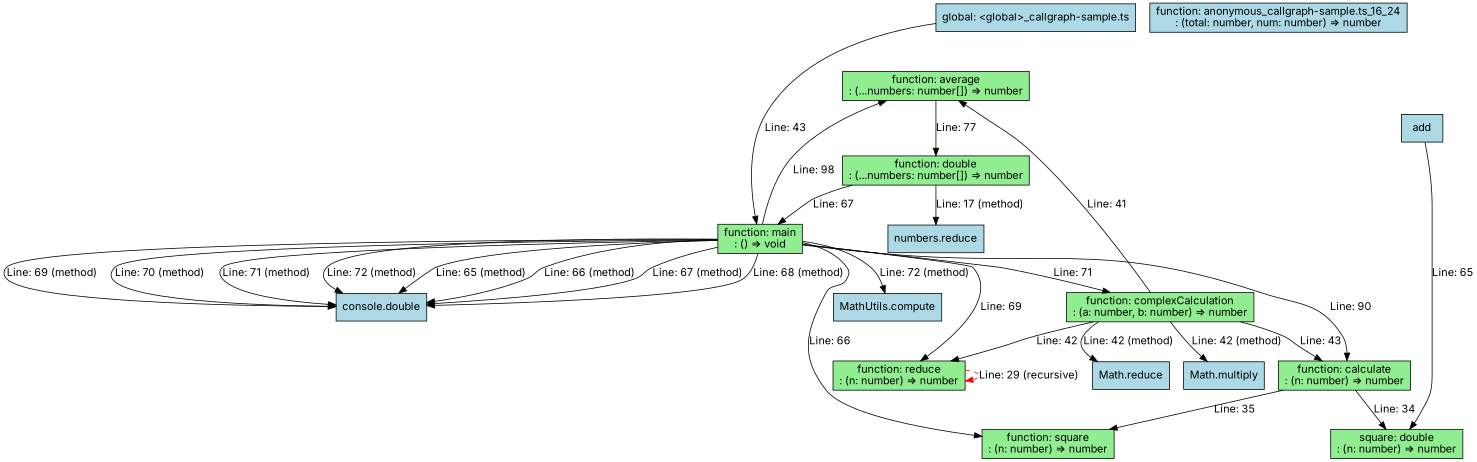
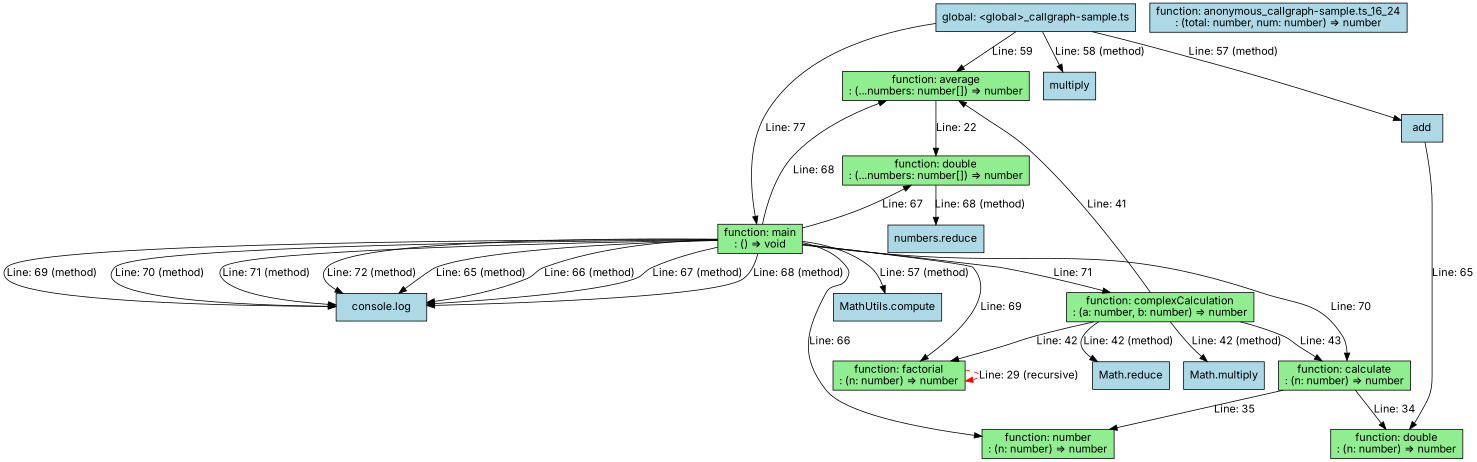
edge "global: <global>_callgraph-sample.ts" -> "function: average : (...numbers: number[]) => number": added, label "Line: 59"
edge "global: <global>_callgraph-sample.ts" -> "add": added, label "Line: 57 (method)"
node "multiply": added
edge "global: <global>_callgraph-sample.ts" -> "function: main : () => void": label "Line: 43" -> "Line: 77"
edge "function: average : (...numbers: number[]) => number" -> "function: double : (...numbers: number[]) => number": label "Line: 77" -> "Line: 22"
edge "function: main : () => void" -> "function: average : (...numbers: number[]) => number": label "Line: 98" -> "Line: 68"
edge "function: double : (...numbers: number[]) => number" -> "function: main : () => void": reversed
edge "function: double : (...numbers: number[]) => number" -> "numbers.reduce": label "Line: 17 (method)" -> "Line: 68 (method)"
edge "function: main : () => void" -> "MathUtils.compute": label "Line: 72 (method)" -> "Line: 57 (method)"
node "console.double": label "console.double" -> "console.log"
edge "function: main : () => void" -> "function: calculate : (n: number) => number": label "Line: 90" -> "Line: 70"
node "function: reduce : (n: number) => number": label "function: reduce : (n: number) => number" -> "function: factorial : (n: number) => number"
node "function: square : (n: number) => number": label "function: square : (n: number) => number" -> "function: number : (n: number) => number"
node "square: double : (n: number) => number": label "square: double : (n: number) => number" -> "function: double : (n: number) => number"
